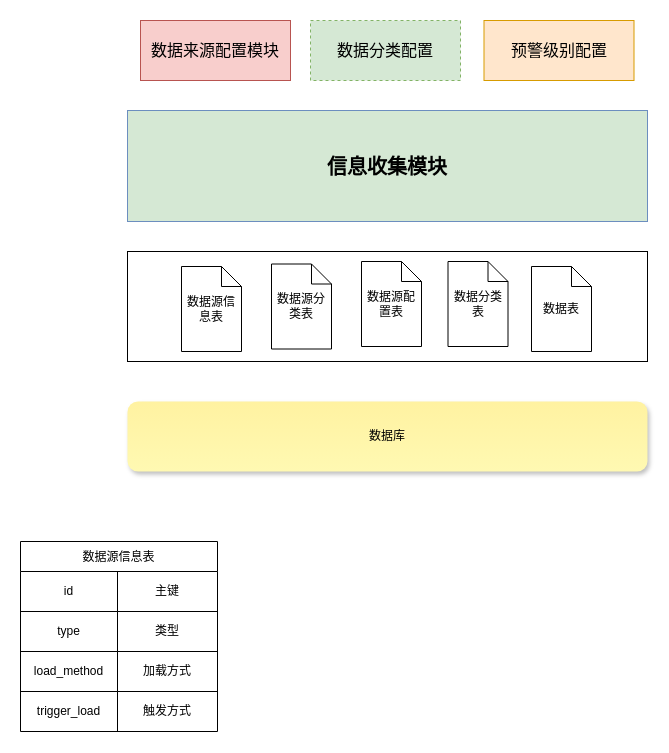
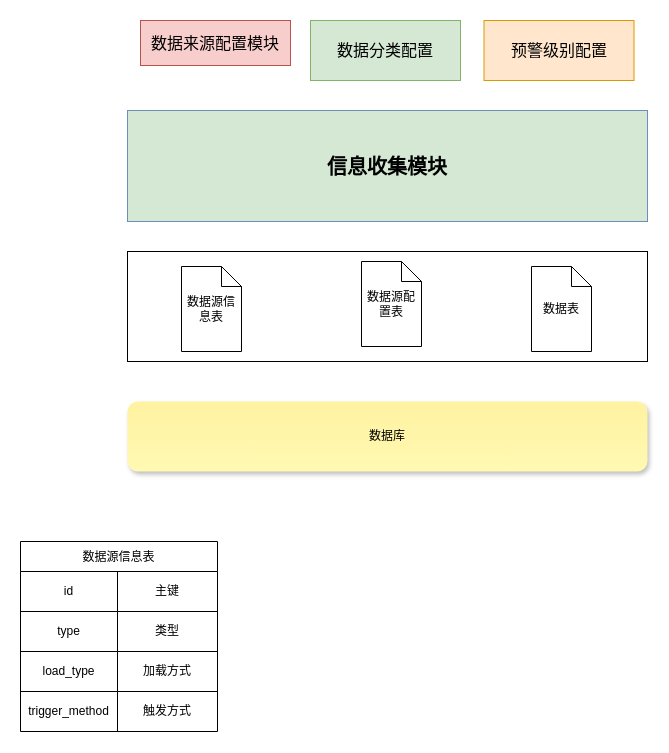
node "数据来源配置模块": size 150x60 -> 150x45
node "数据分类配置": style dashed -> solid
node "数据分类表": removed
node "数据源分类表": removed
node "load_method": label "load_method" -> "load_type"
node "trigger_load": label "trigger_load" -> "trigger_method"
